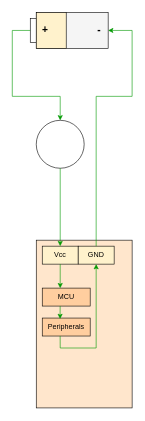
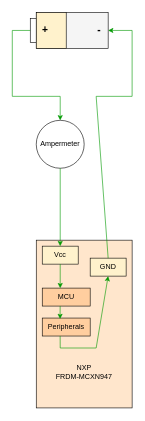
node "Ampermeter": added
node "GND": moved (96, 255) -> (108, 267)
node "NXP FRDM-MCXN947": added
